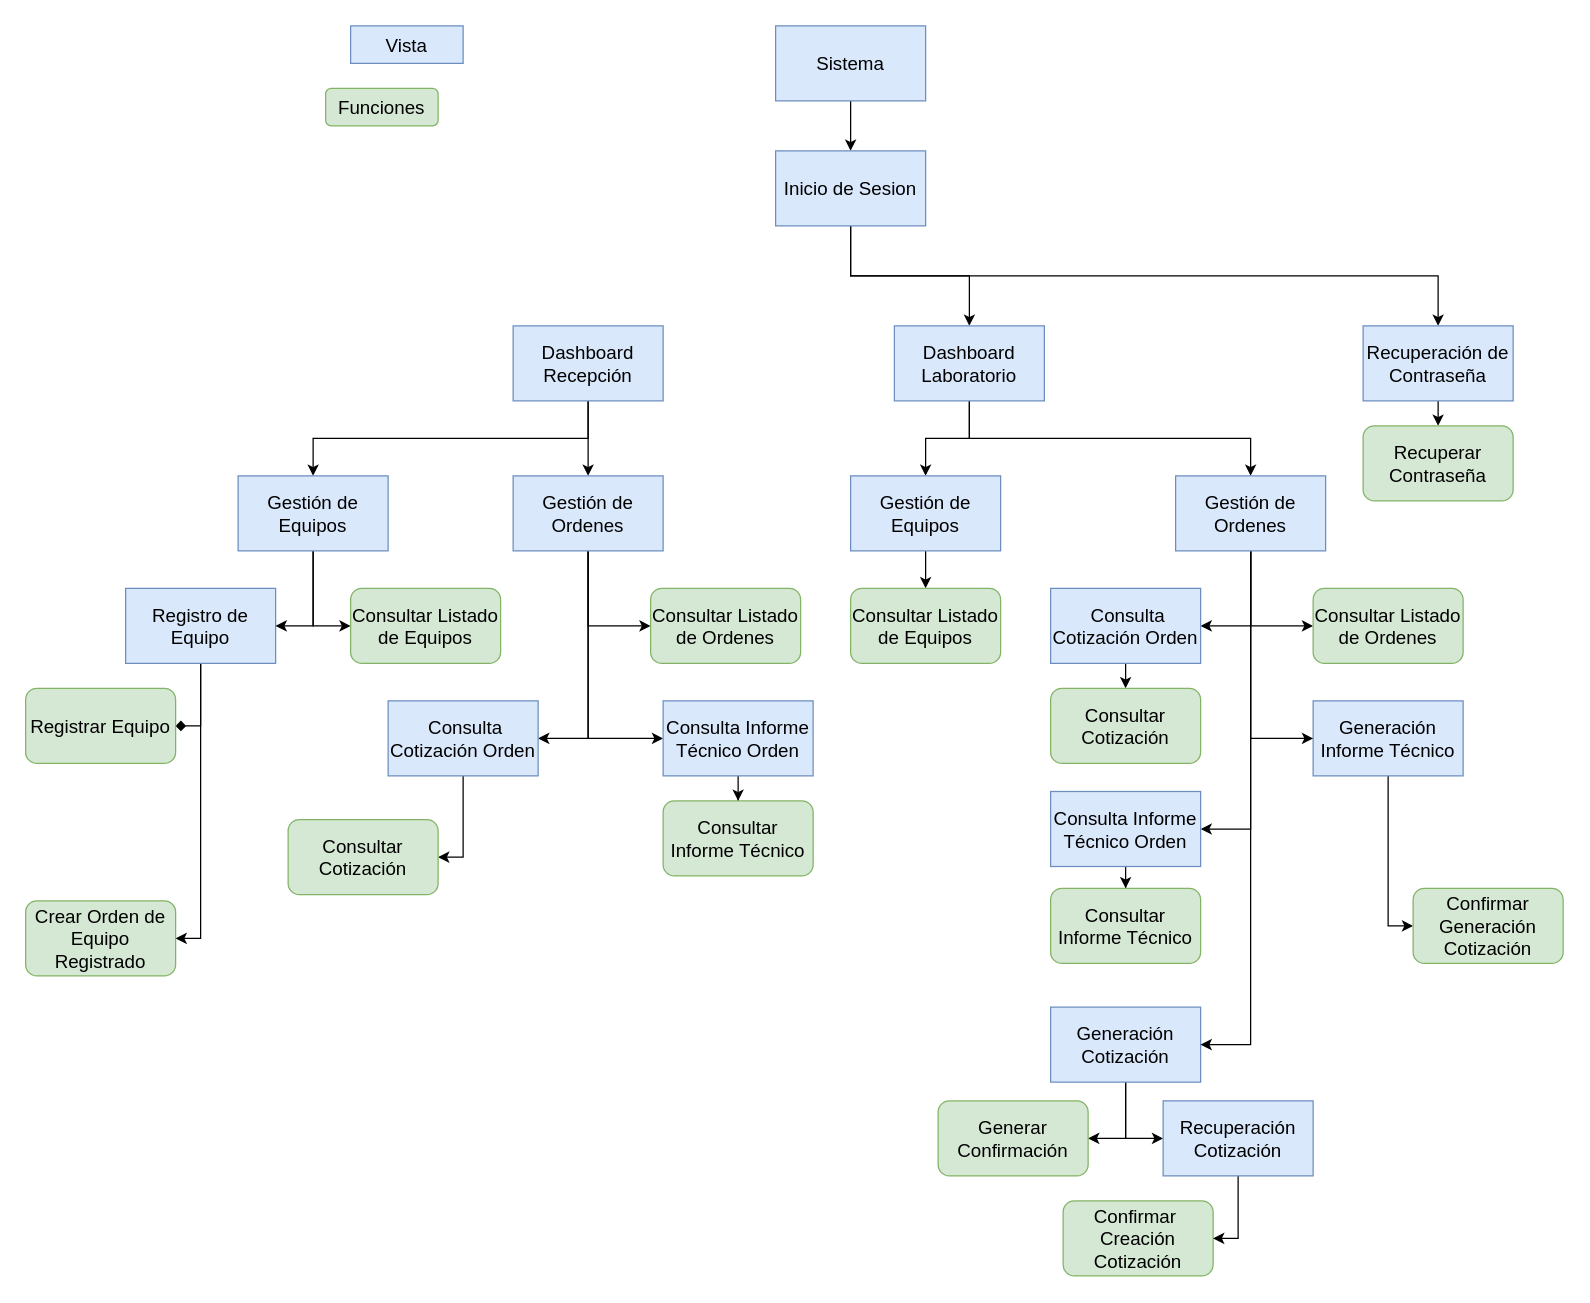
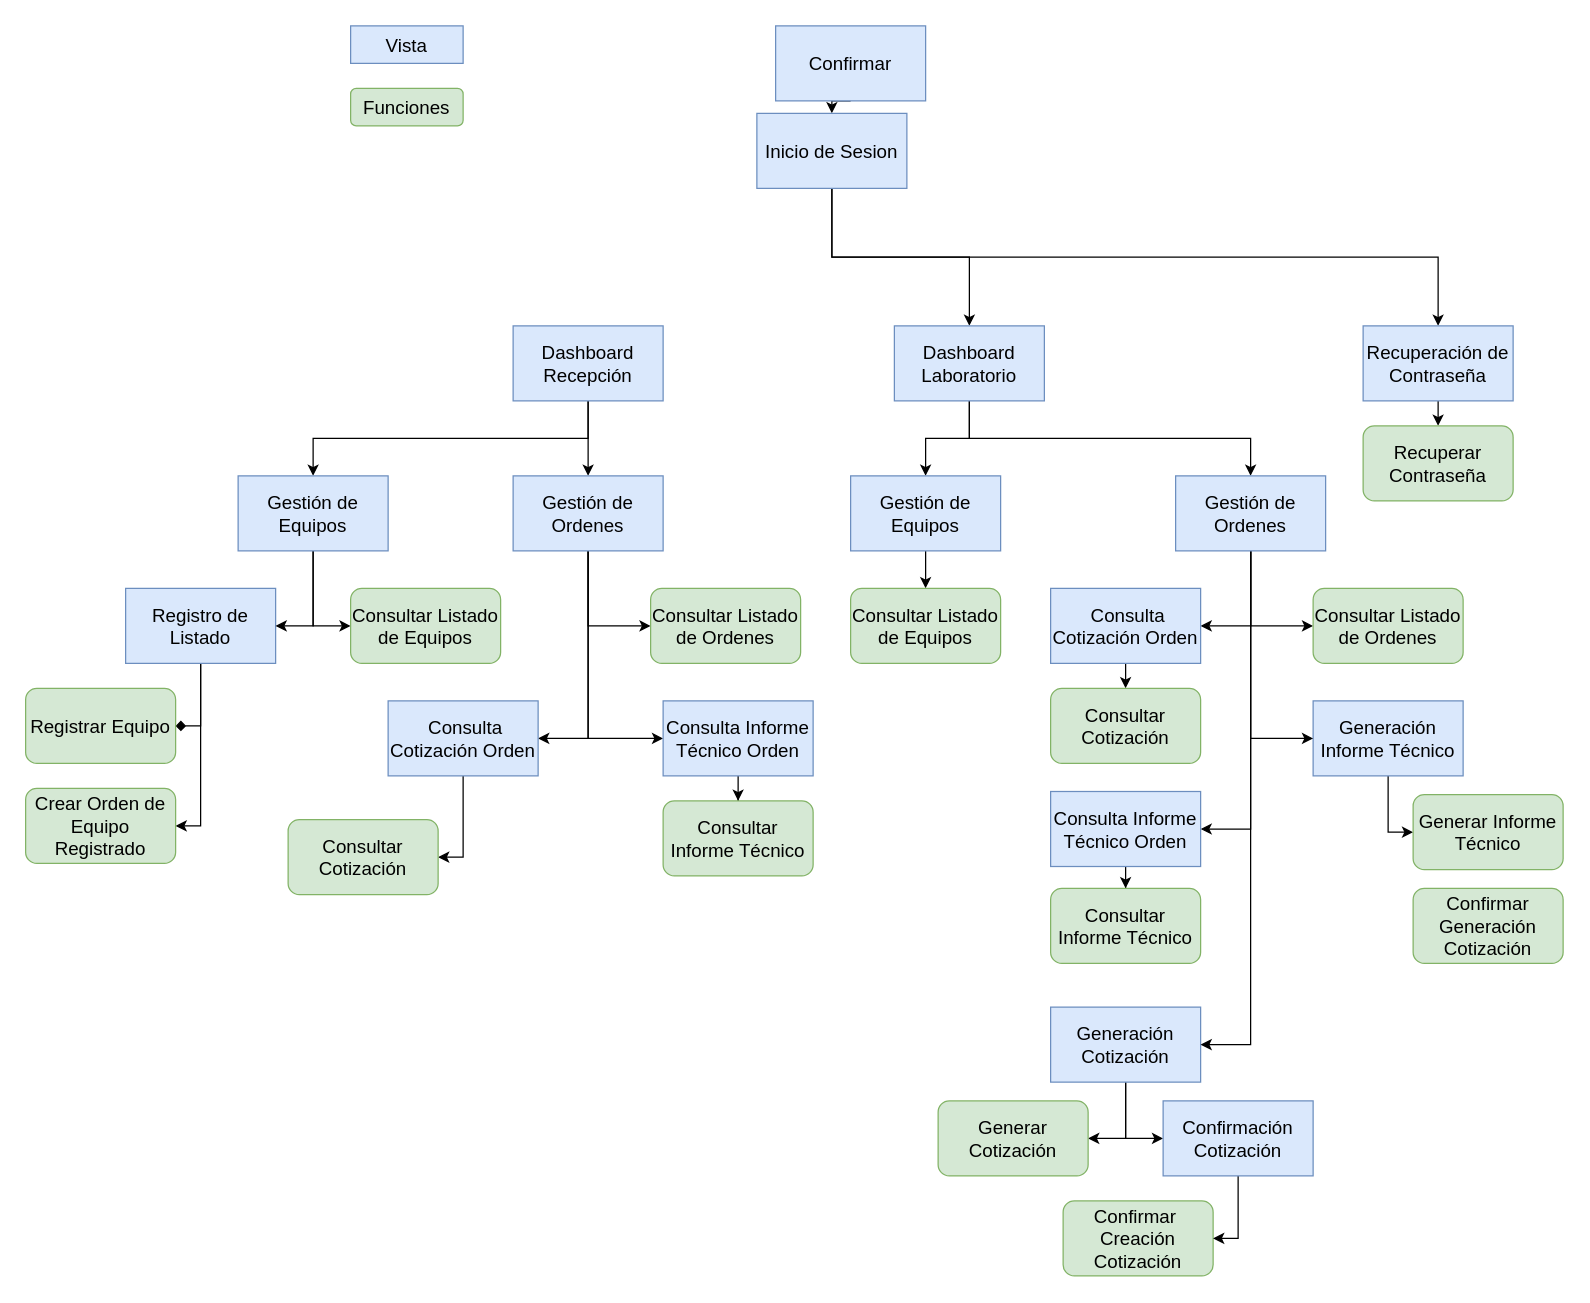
node "Sistema": label "Sistema" -> "Confirmar"
node "Funciones": moved (382, 107) -> (407, 107)
node "Inicio de Sesion": moved (851, 188) -> (832, 151)
node "Registro de Equipo": label "Registro de Equipo" -> "Registro de Listado"
edge "Generación Informe Técnico" -> "Generar Informe Técnico": added
node "Generar Informe Técnico": added
edge "Generación Informe Técnico" -> "Confirmar Generación Cotización": removed
node "Crear Orden de Equipo Registrado": moved (101, 938) -> (101, 826)
node "Generar Confirmación": label "Generar Confirmación" -> "Generar Cotización"
node "Recuperación Cotización": label "Recuperación Cotización" -> "Confirmación Cotización"
